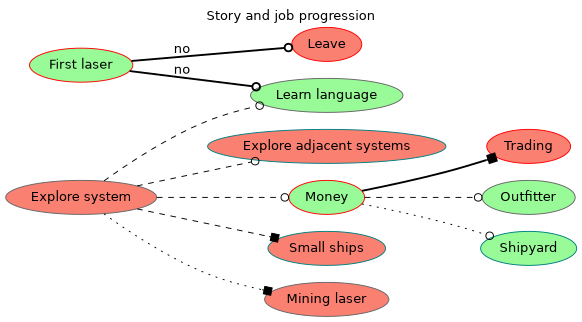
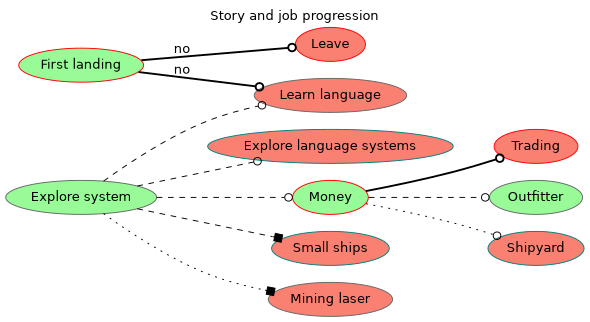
node "First laser": label "First laser" -> "First landing"
node "Learn language": fillcolor palegreen -> salmon
node "Explore adjacent systems": label "Explore adjacent systems" -> "Explore language systems"
edge "Money" -> "Trading": arrowhead box -> odot
node "Explore system": fillcolor salmon -> palegreen
node "Shipyard": fillcolor palegreen -> salmon
